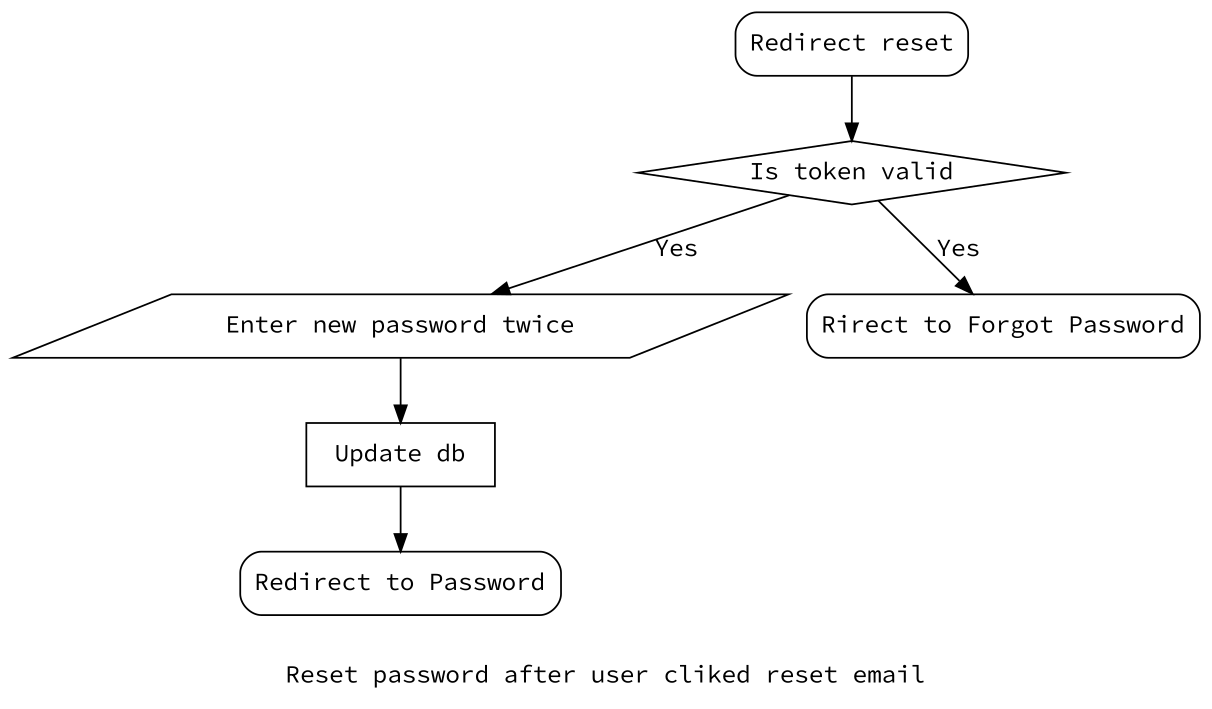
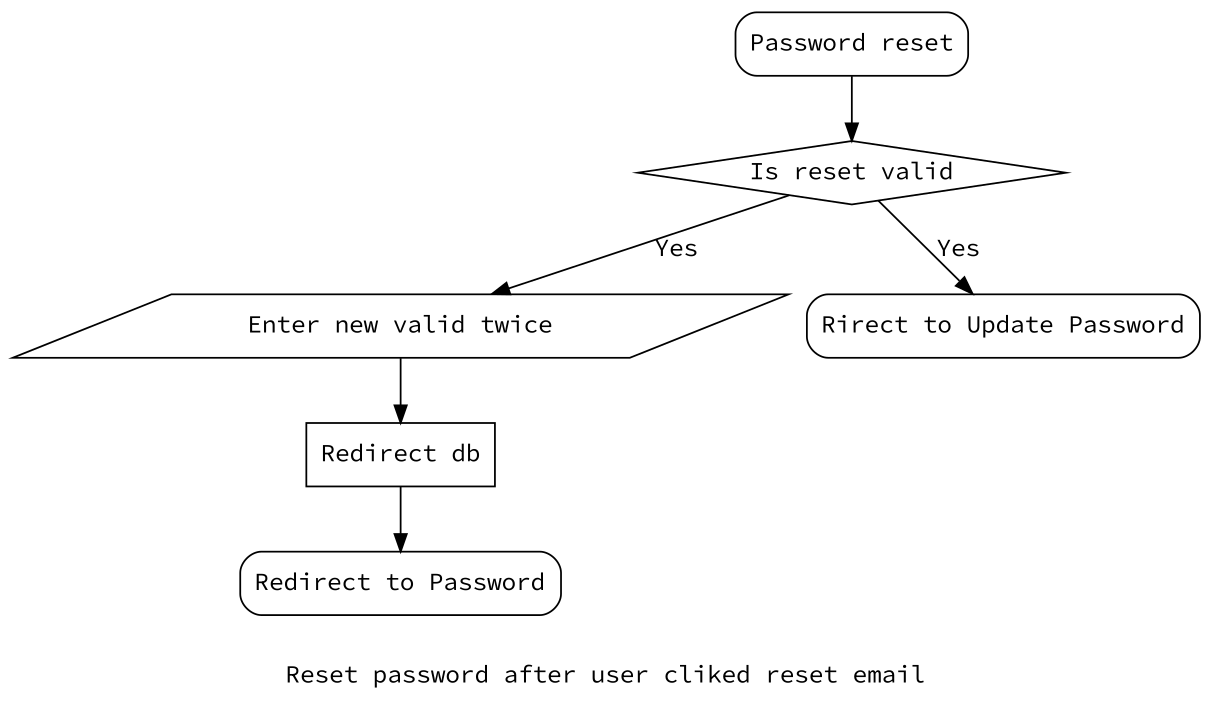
node "Redirect reset": label "Redirect reset" -> "Password reset"
node "Is token valid": label "Is token valid" -> "Is reset valid"
node "Enter new password twice": label "Enter new password twice" -> "Enter new valid twice"
node "Rirect to Forgot Password": label "Rirect to Forgot Password" -> "Rirect to Update Password"
node "Update db": label "Update db" -> "Redirect db"
